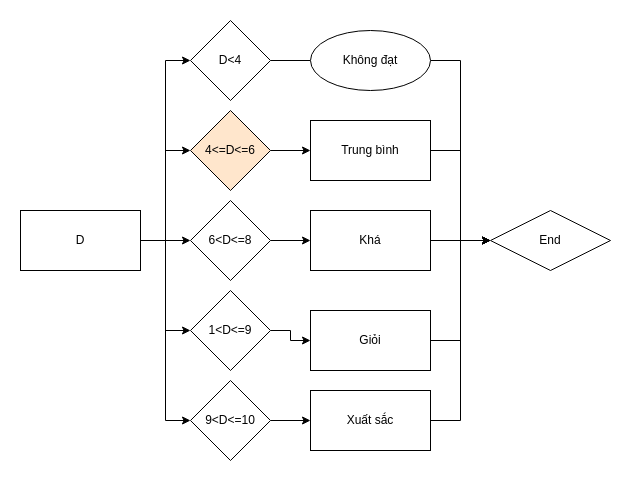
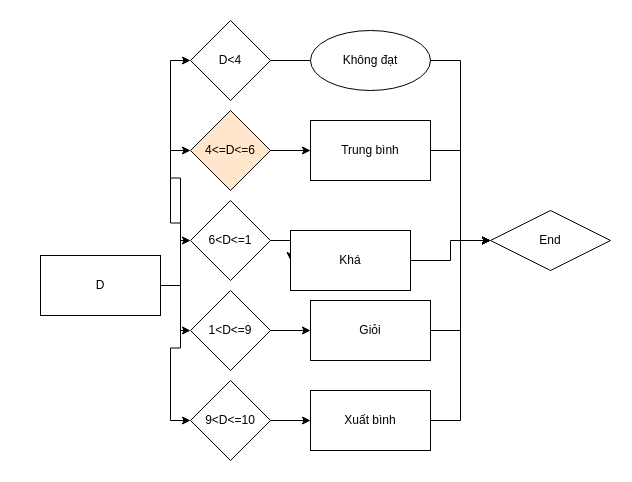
node "D": moved (81, 241) -> (101, 286)
node "6<D<=8": label "6<D<=8" -> "6<D<=1"
node "Khá": moved (371, 241) -> (351, 261)
node "Giỏi": moved (371, 341) -> (371, 331)
node "Xuất sắc": label "Xuất sắc" -> "Xuất bình"
